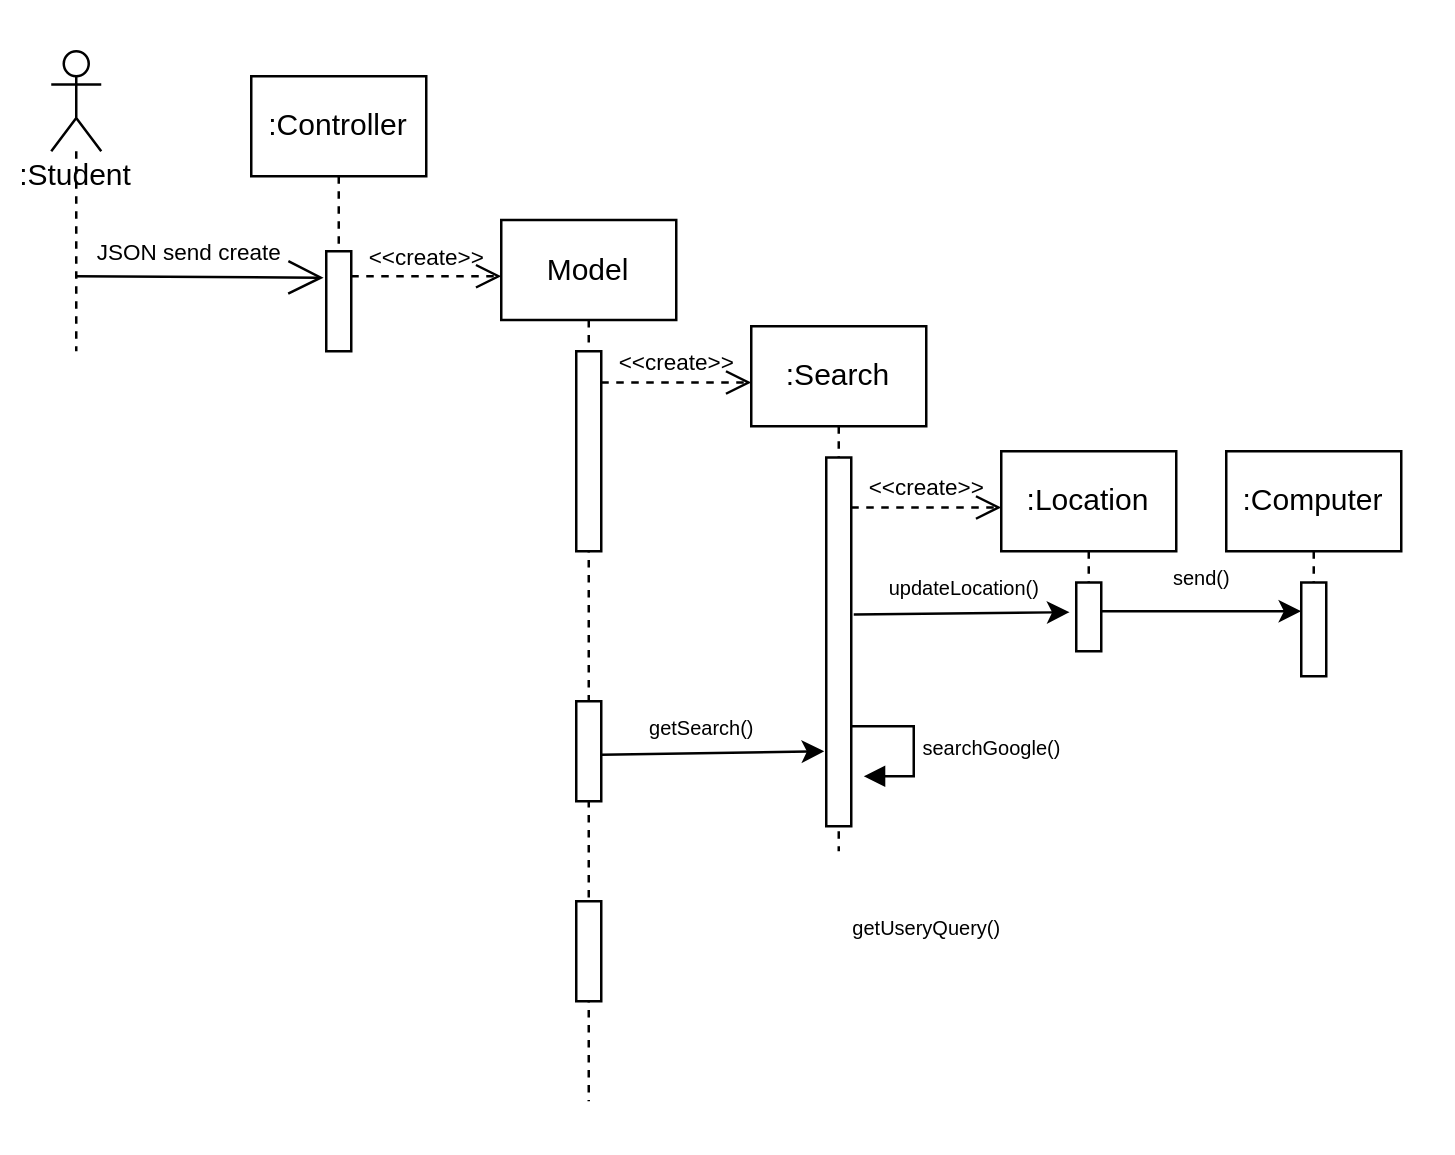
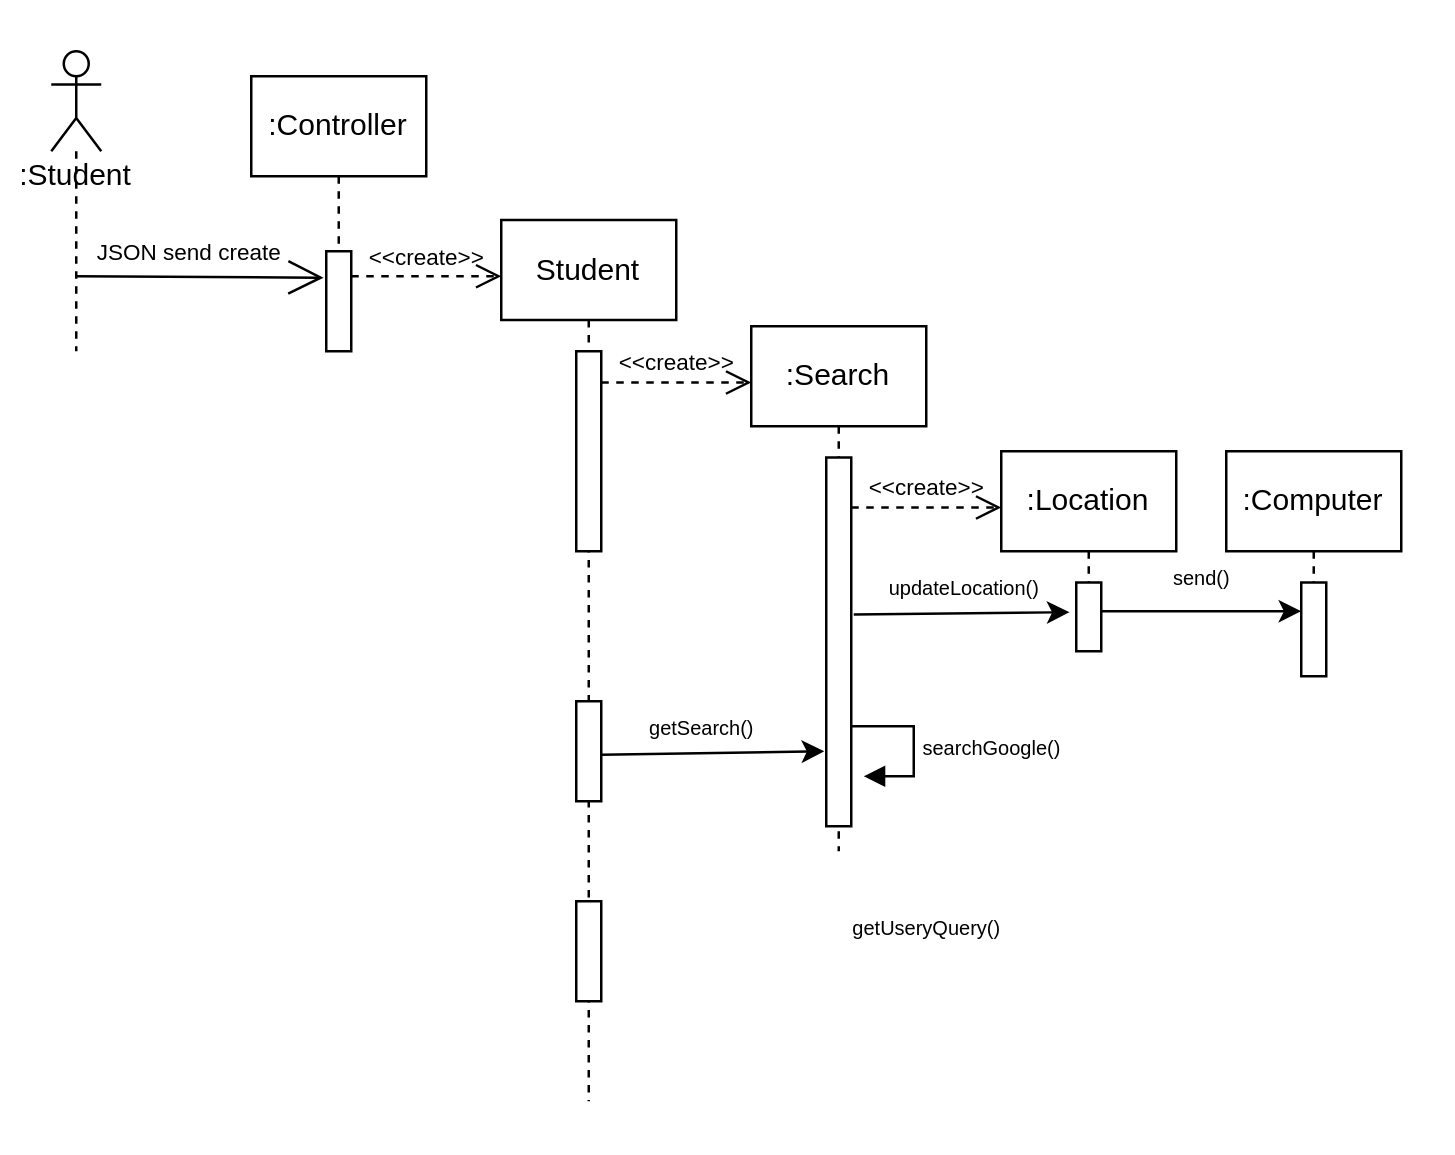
node "Model": label "Model" -> "Student"
